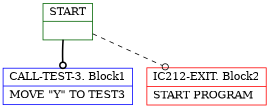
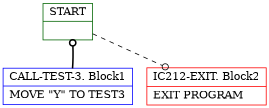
edge "START" -> "CALL-TEST-3. Block1": reversed
node "IC212-EXIT. Block2": text "START PROGRAM" -> "EXIT PROGRAM"
